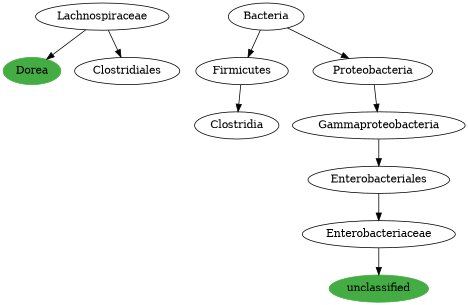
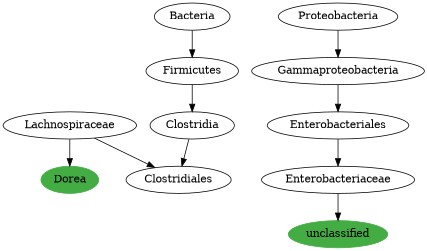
edge "Bacteria" -> "Proteobacteria": removed
edge "Clostridia" -> "Clostridiales": added
